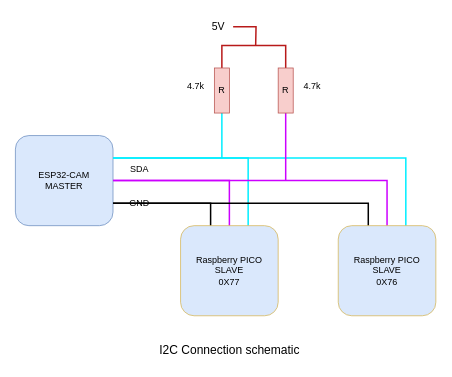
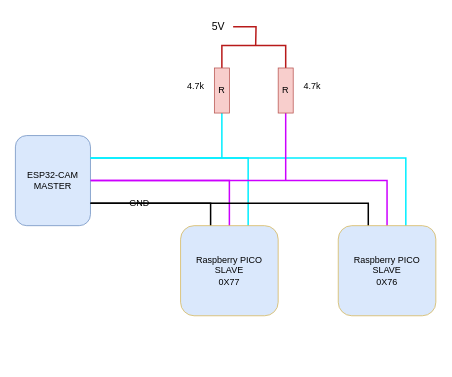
node "SDA": removed
node "ESP32-CAM MASTER": size 98x90 -> 75x90
node "I2C Connection schematic": removed
